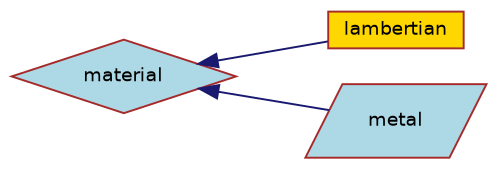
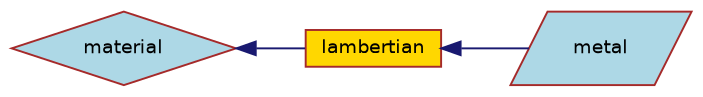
edge "metal" -> "material": now "metal" -> "lambertian"
